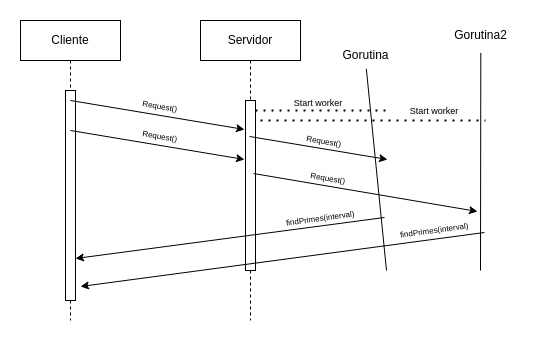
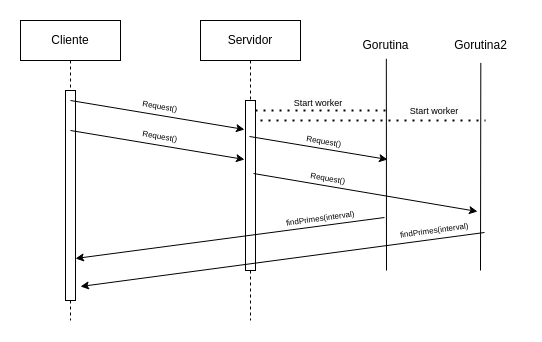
node "Gorutina2": moved (481, 36) -> (481, 46)
node "Gorutina": moved (366, 56) -> (386, 46)
